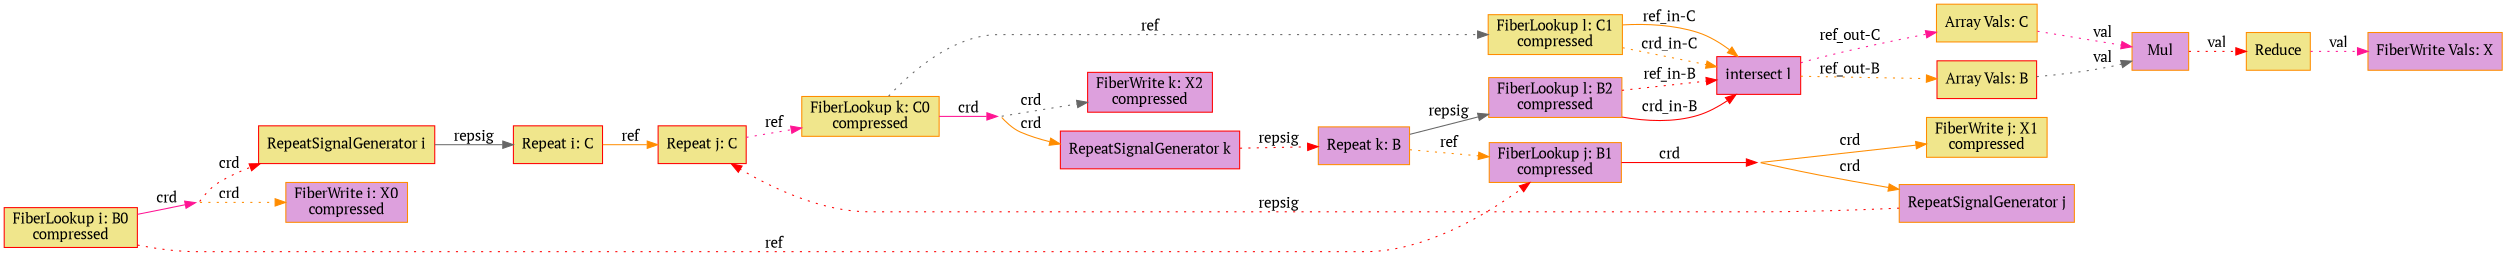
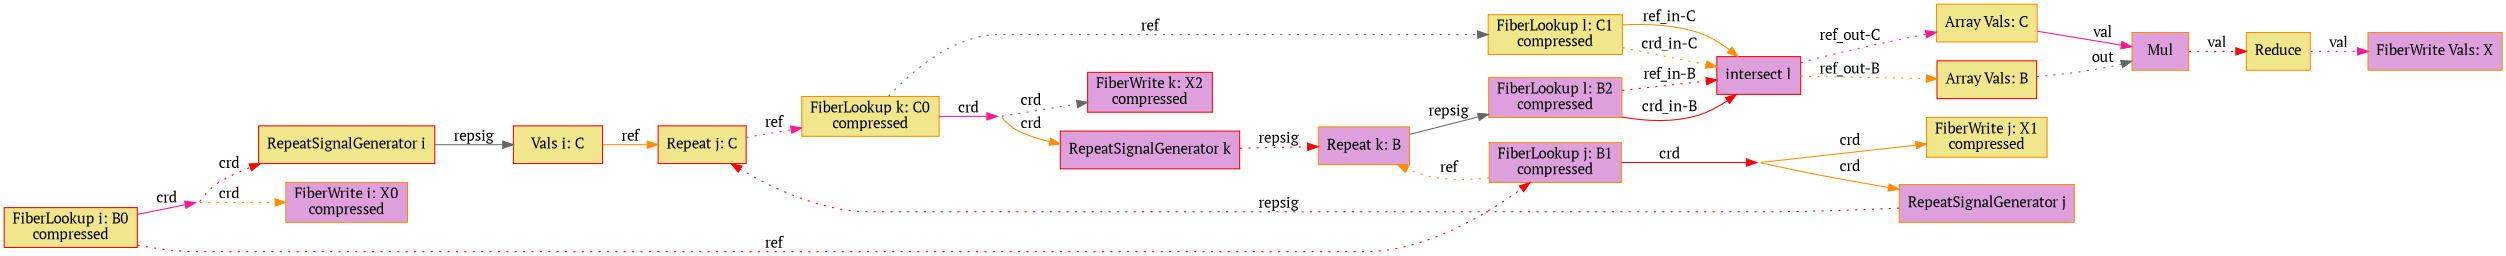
edge "Array Vals: C" -> "Mul": style dotted -> solid
edge "Array Vals: B" -> "Mul": label "val" -> "out"
node "Repeat i: C": label "Repeat i: C" -> "Vals i: C"
edge "Repeat k: B" -> "FiberLookup j: B1 compressed": reversed
